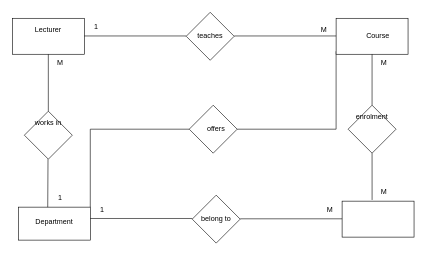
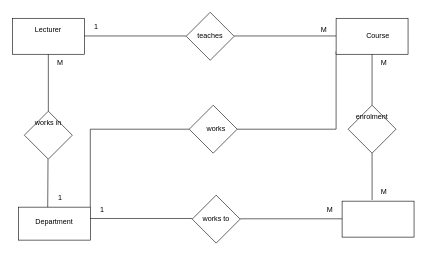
node "offers": label "offers" -> "works"
node "belong to": label "belong to" -> "works to"
